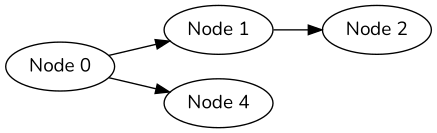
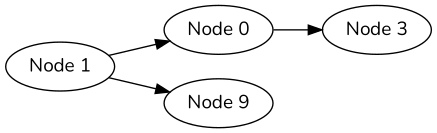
node "Node 2": label "Node 2" -> "Node 9"
edge "Node 0" -> "Node 1": reversed
node "Node 4": label "Node 4" -> "Node 3"
